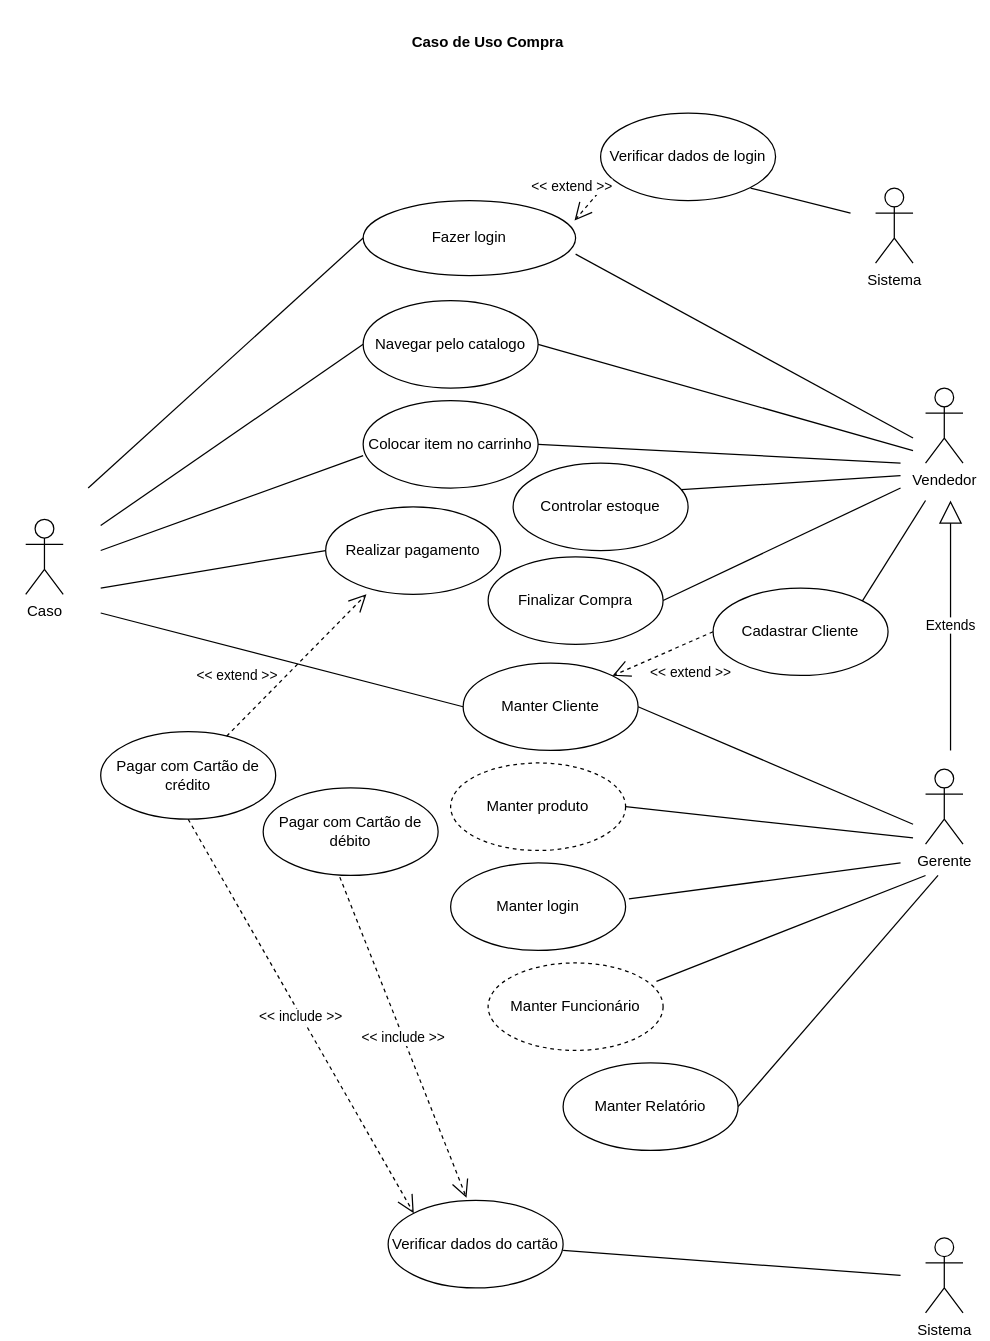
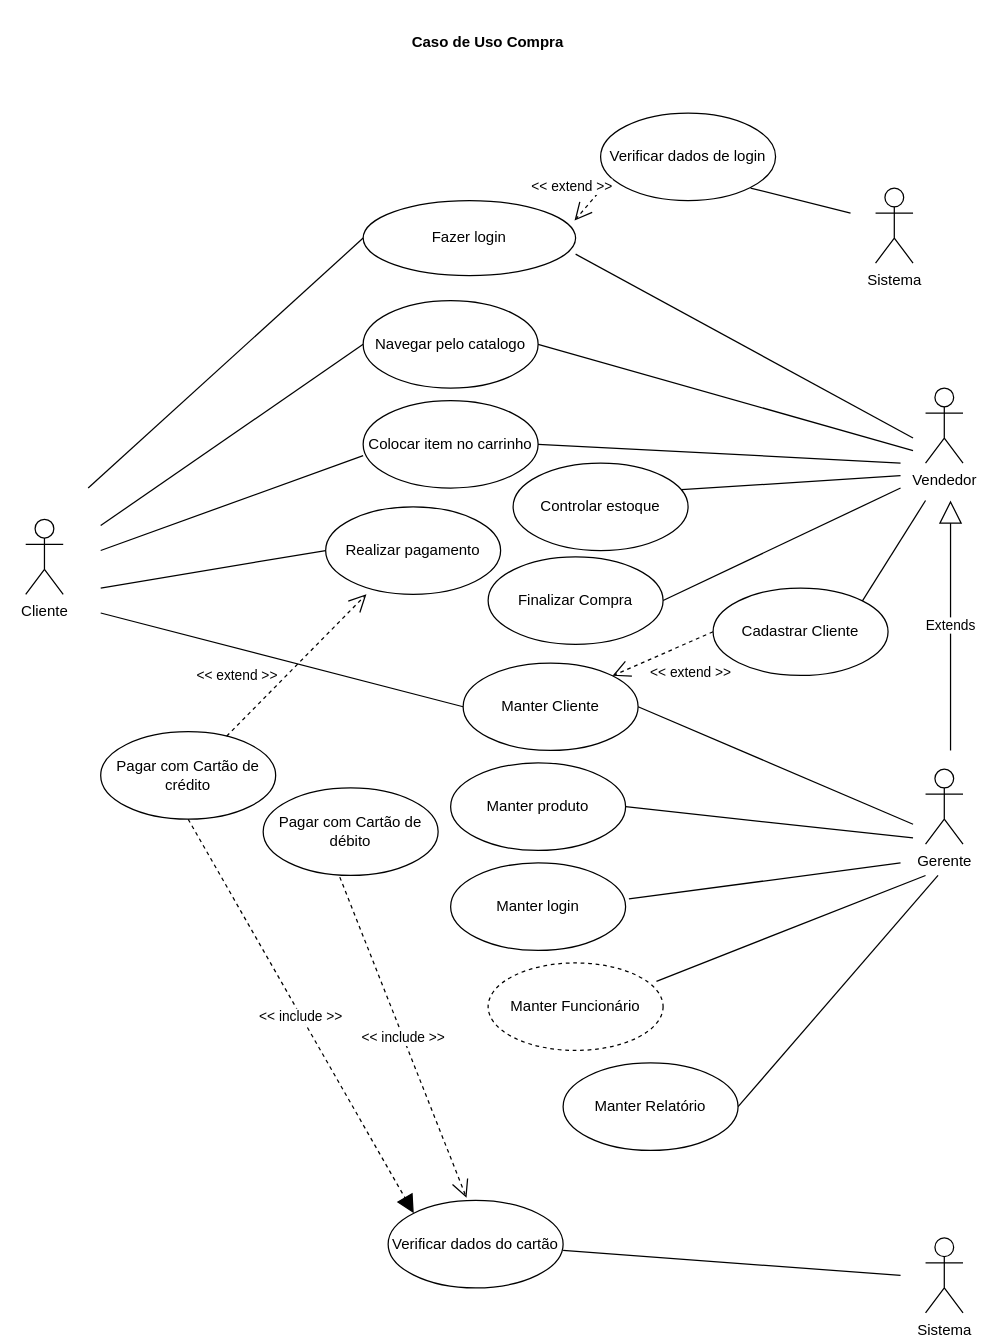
node "Caso": label "Caso" -> "Cliente"
node "Manter produto": style dashed -> solid
edge "Pagar com Cartão de crédito" -> "Verificar dados do cartão": arrowhead open -> block
